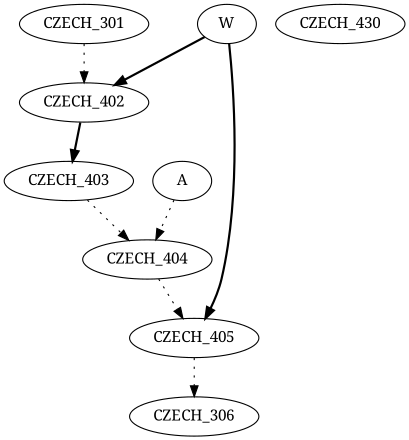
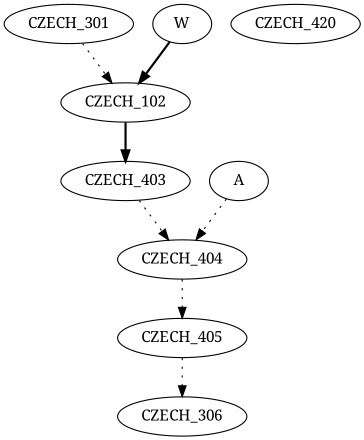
node "CZECH_430": label "CZECH_430" -> "CZECH_420"
node "CZECH_402": label "CZECH_402" -> "CZECH_102"
edge "W" -> "CZECH_405": removed
